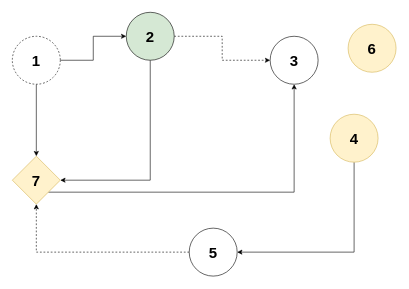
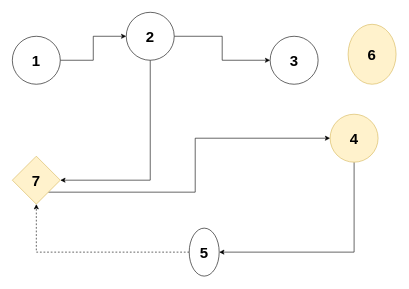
node "2": fillcolor #d5e8d4 -> #ffffff
edge "2" -> "3": style dashed -> solid
node "6": size 48x48 -> 48x60
node "1": style dashed -> solid
edge "7" -> "3": now "7" -> "4"
edge "1" -> "7": removed
node "5": size 48x48 -> 30x48
